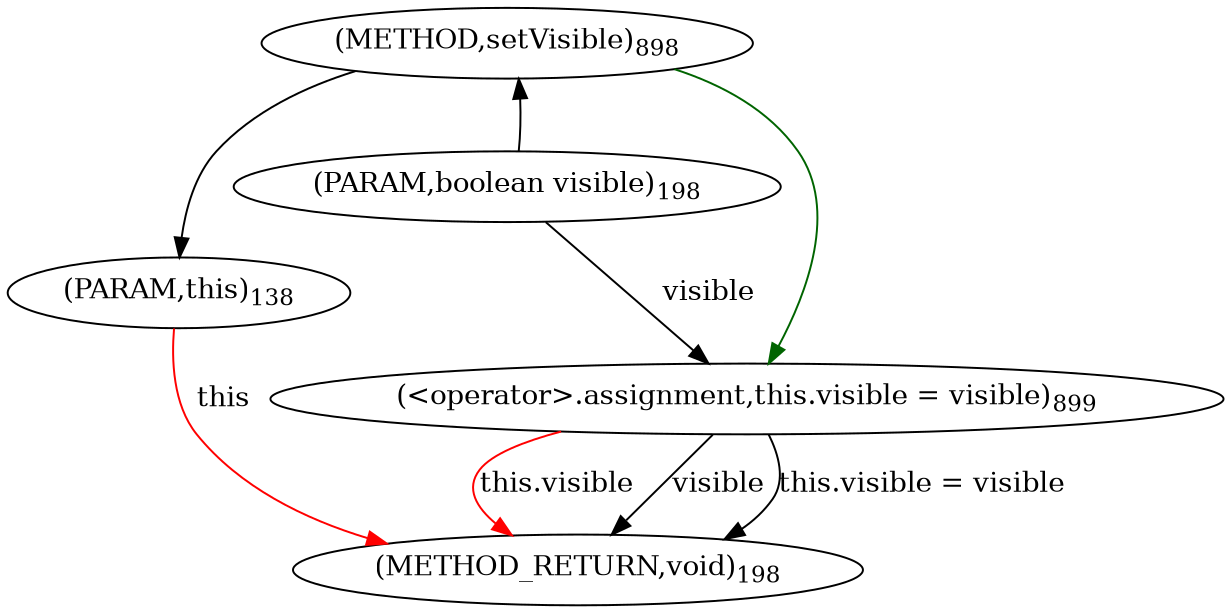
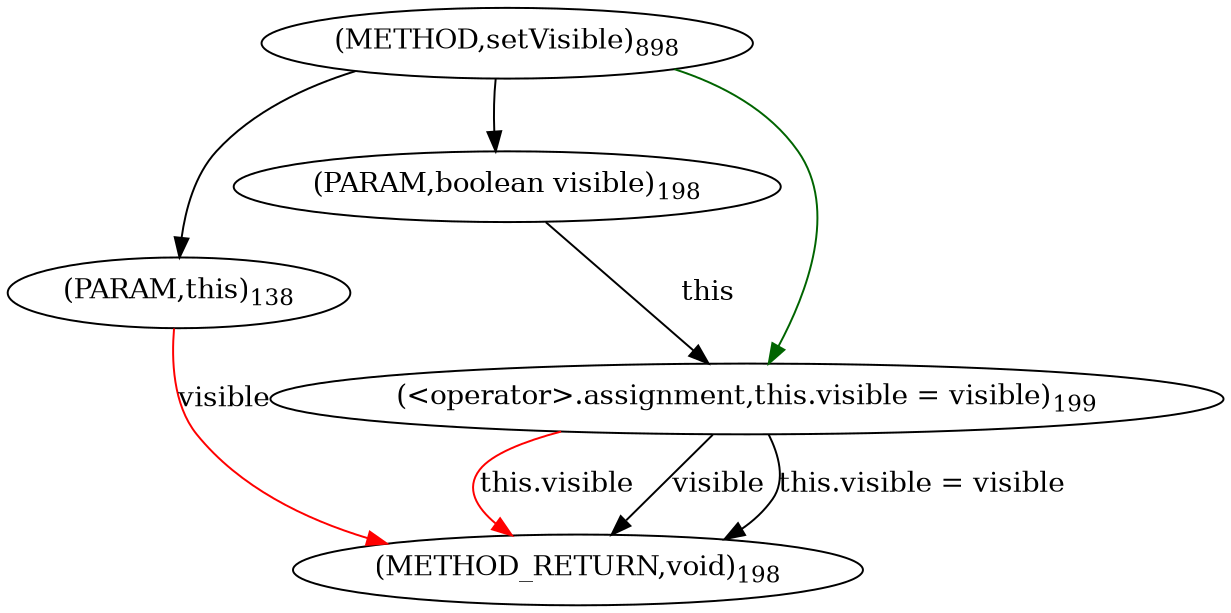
edge "(PARAM,boolean visible)" -> "(METHOD,setVisible)": reversed
edge "(PARAM,boolean visible)" -> "(<operator>.assignment,this.visible = visible)": label "visible" -> "this"
node "(<operator>.assignment,this.visible = visible)": text "899" -> "199"
edge "(PARAM,this)" -> "(METHOD_RETURN,void)": label "this" -> "visible"
